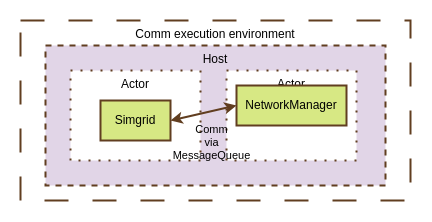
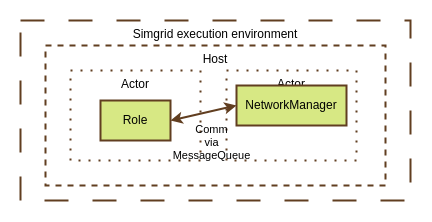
node "Comm execution environment": label "Comm execution environment" -> "Simgrid execution environment"
node "Host": fillcolor #e1d5e7 -> #ffffff
node "Simgrid": label "Simgrid" -> "Role"
